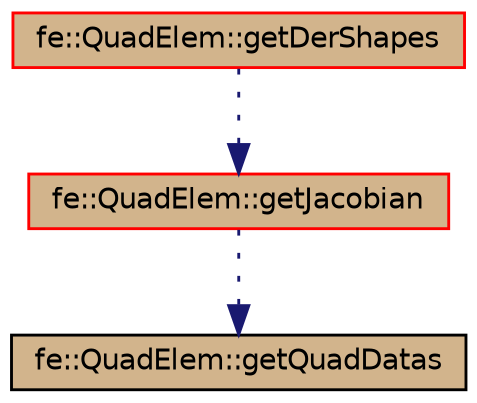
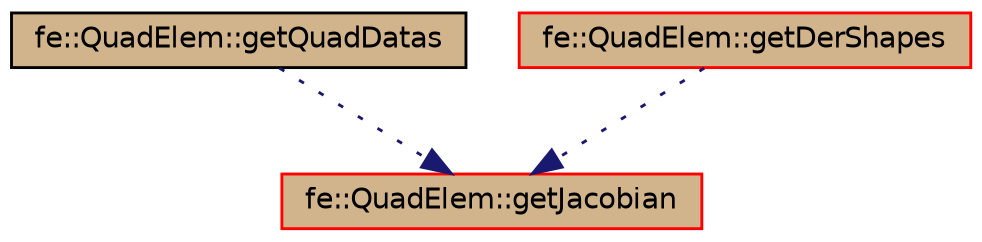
edge "fe::QuadElem::getJacobian" -> "fe::QuadElem::getQuadDatas": reversed
